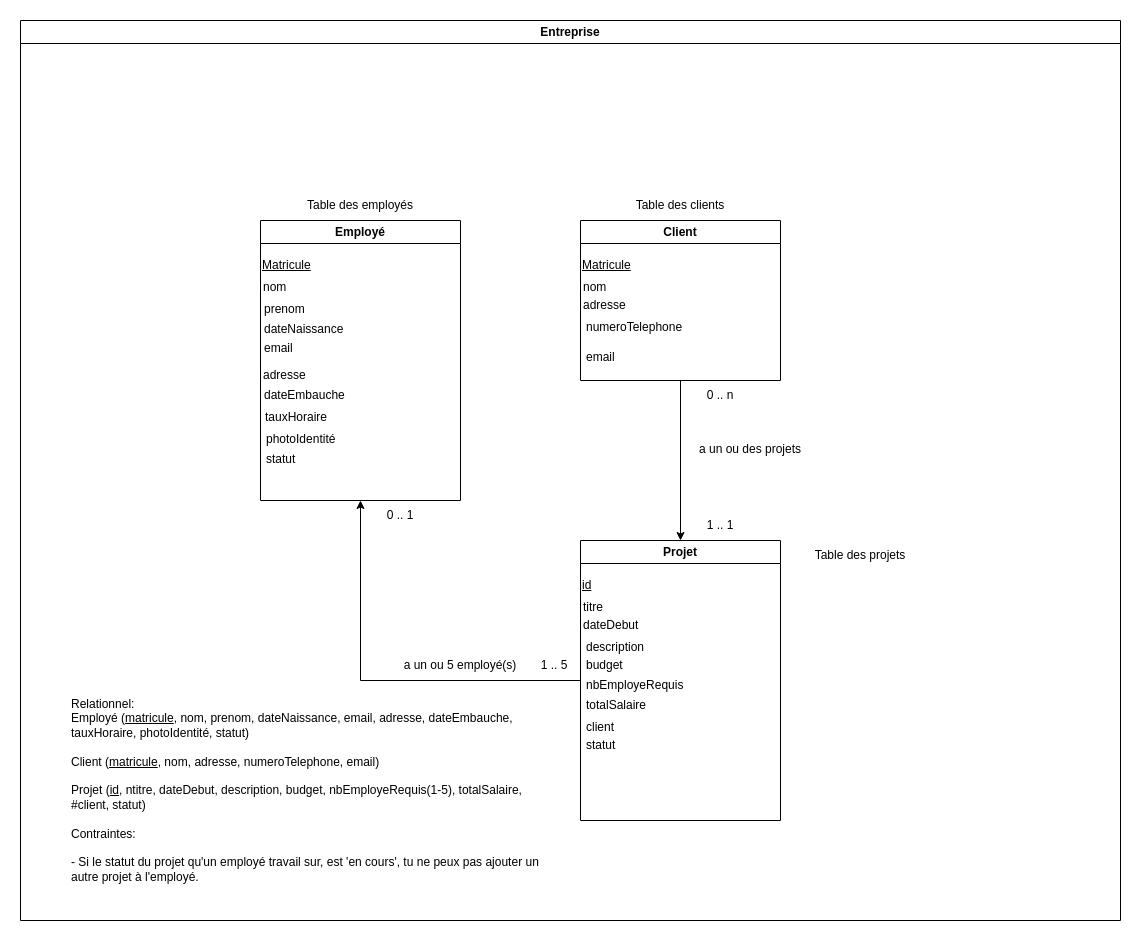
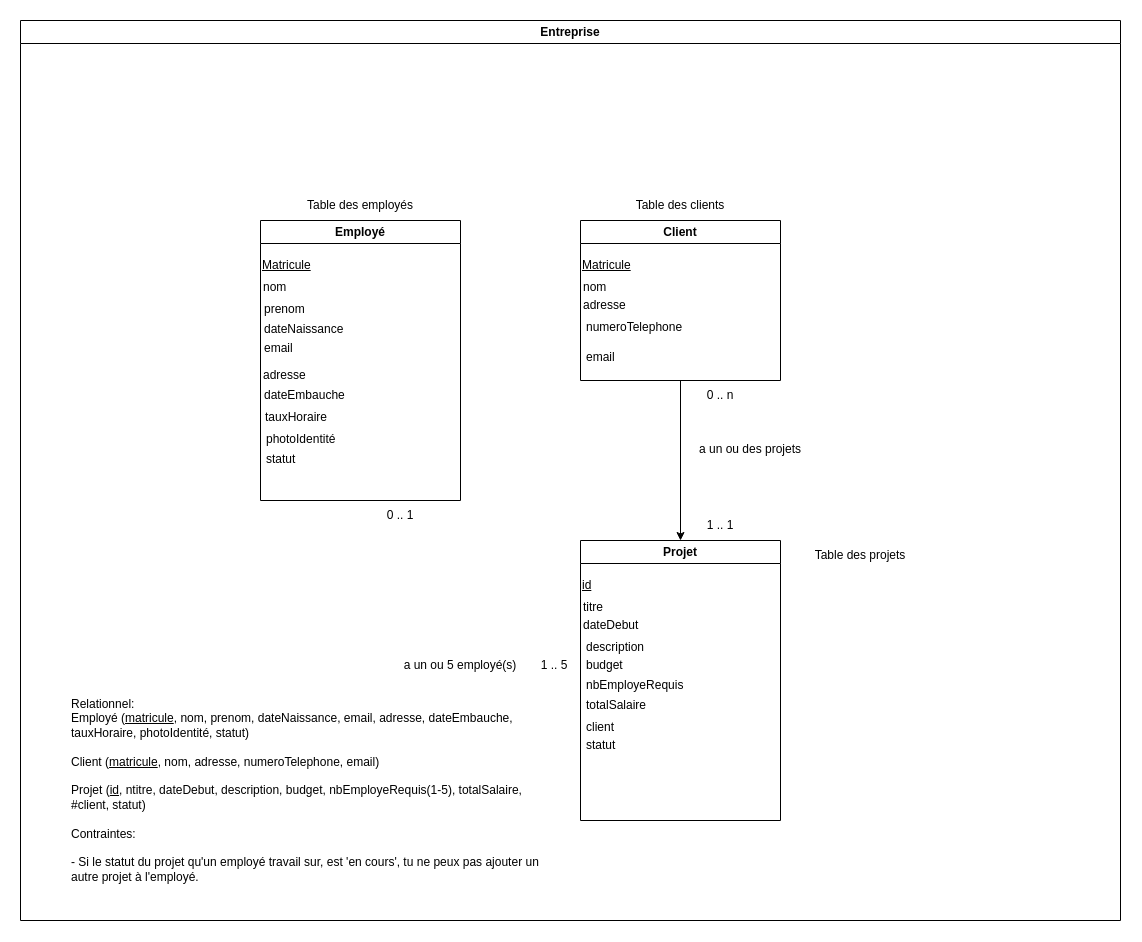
edge "Projet" -> "Employé": removed
